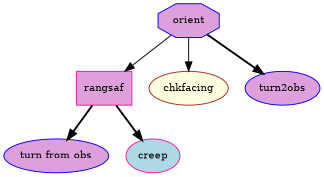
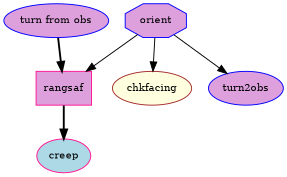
edge "orient" -> "turn2obs": style bold -> solid
edge "rangsaf" -> "turn from obs": reversed
